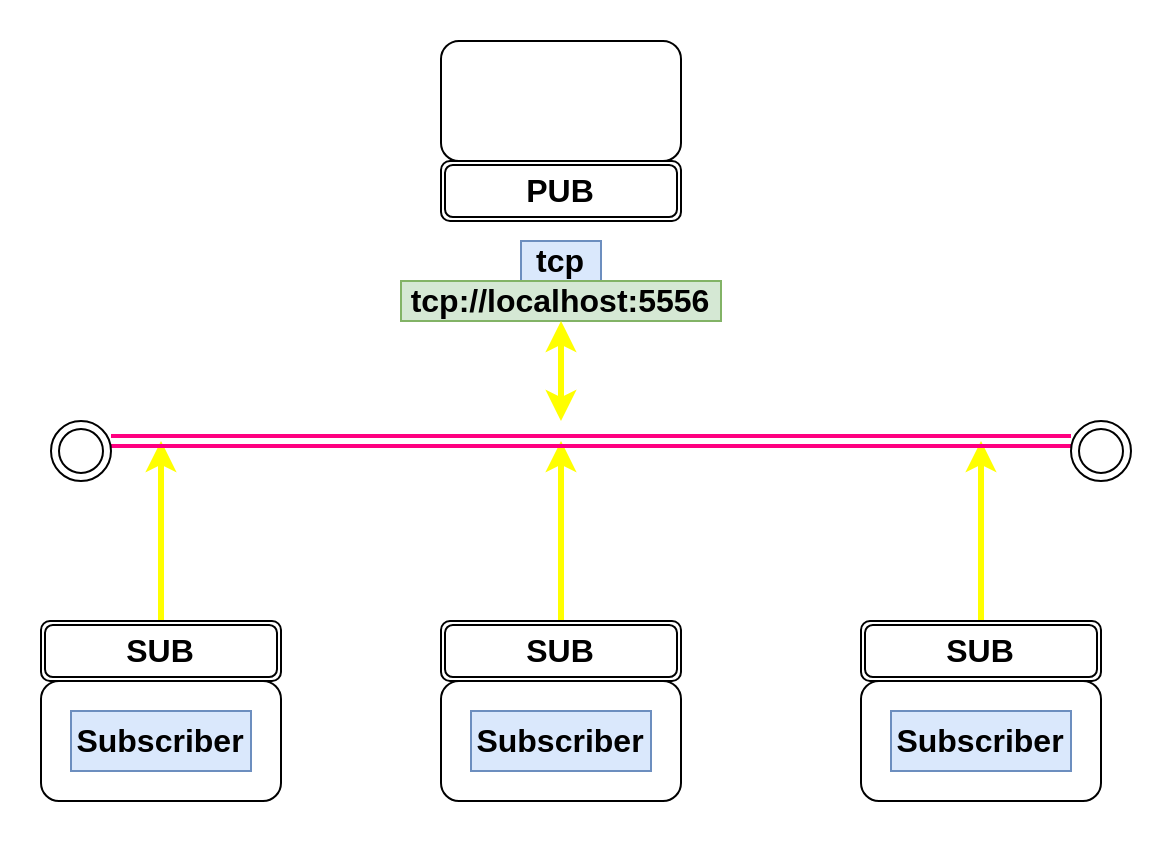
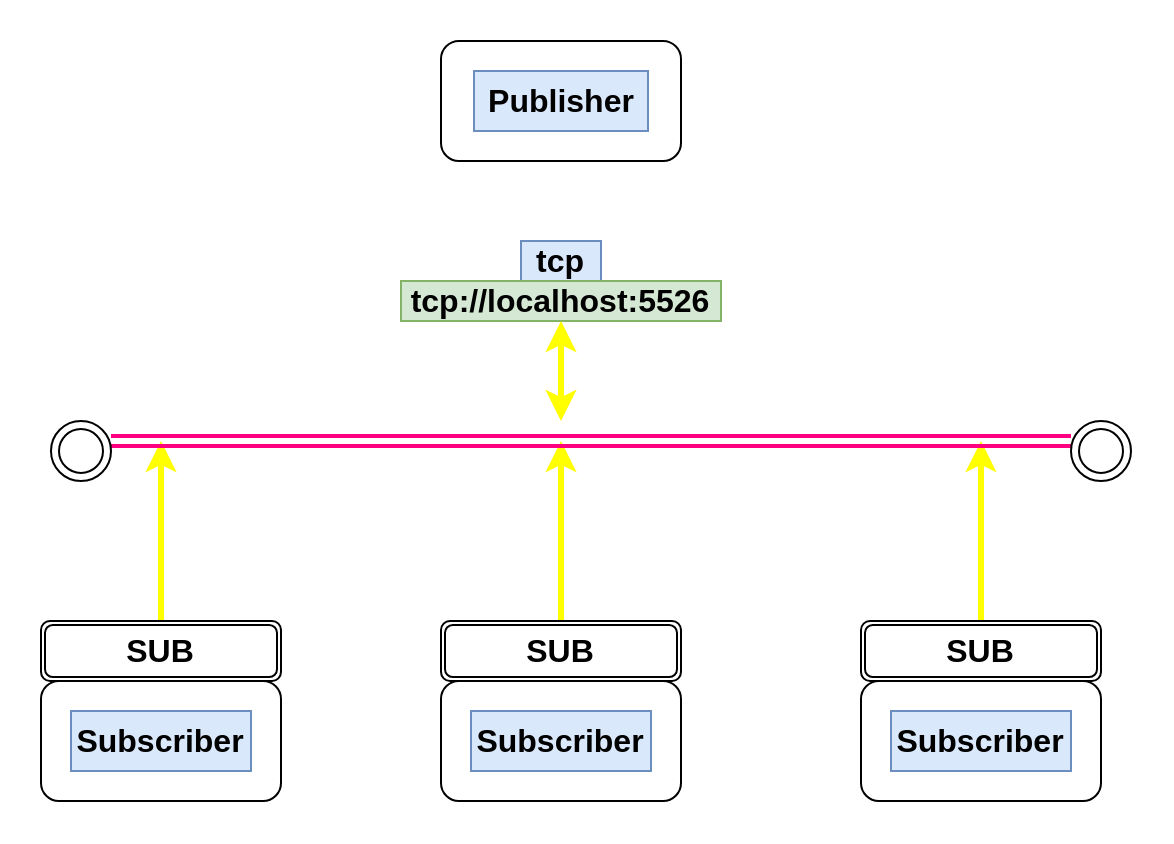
node "Publisher": added
node "PUB": removed
node "tcp://localhost:5556": label "tcp://localhost:5556" -> "tcp://localhost:5526"
